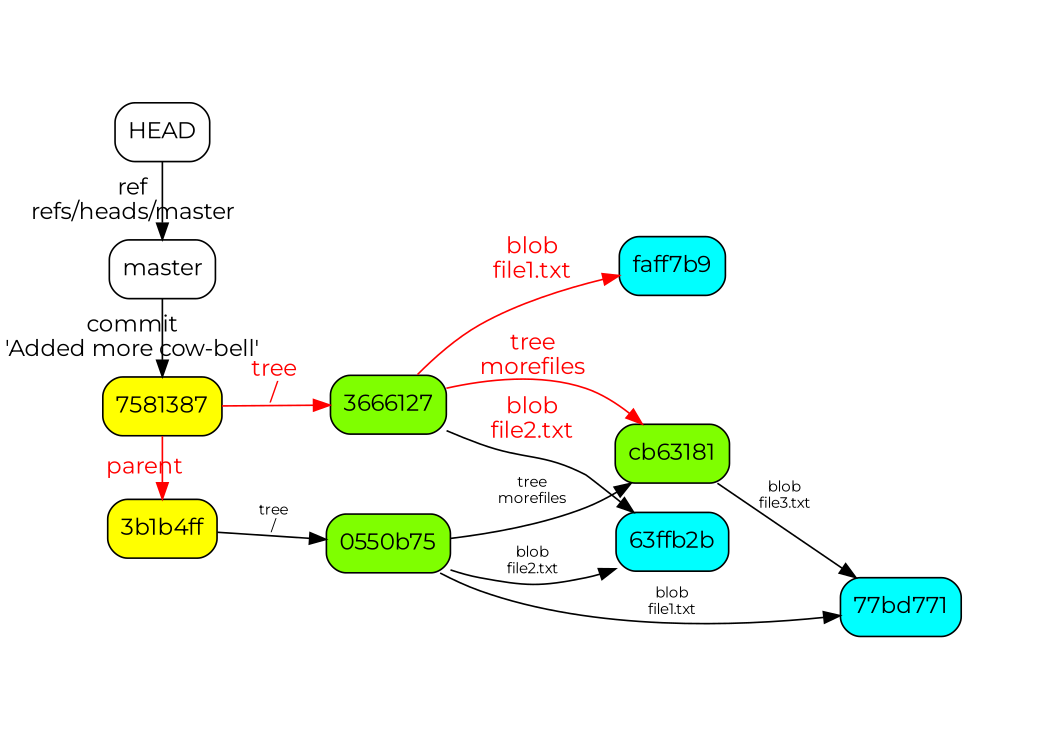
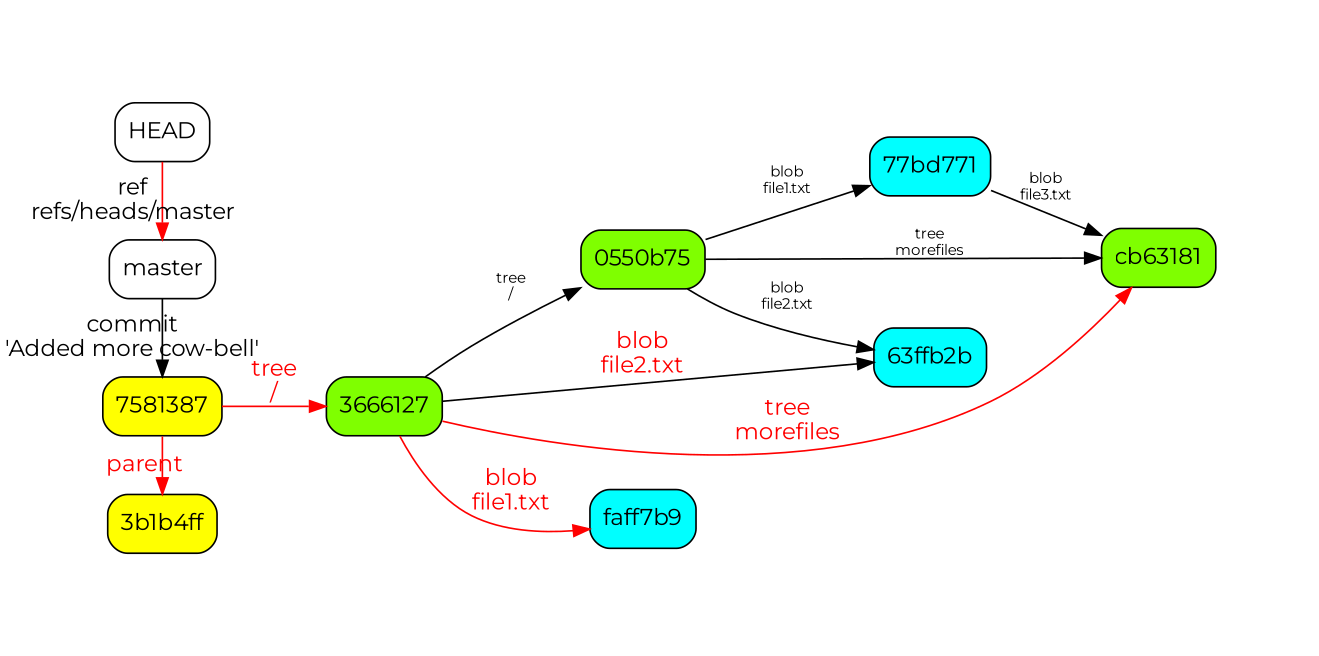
edge "HEAD" -> "master": color black -> red
edge "cb63181" -> "77bd771": reversed
edge "3b1b4ff" -> "0550b75": now "3666127" -> "0550b75"
